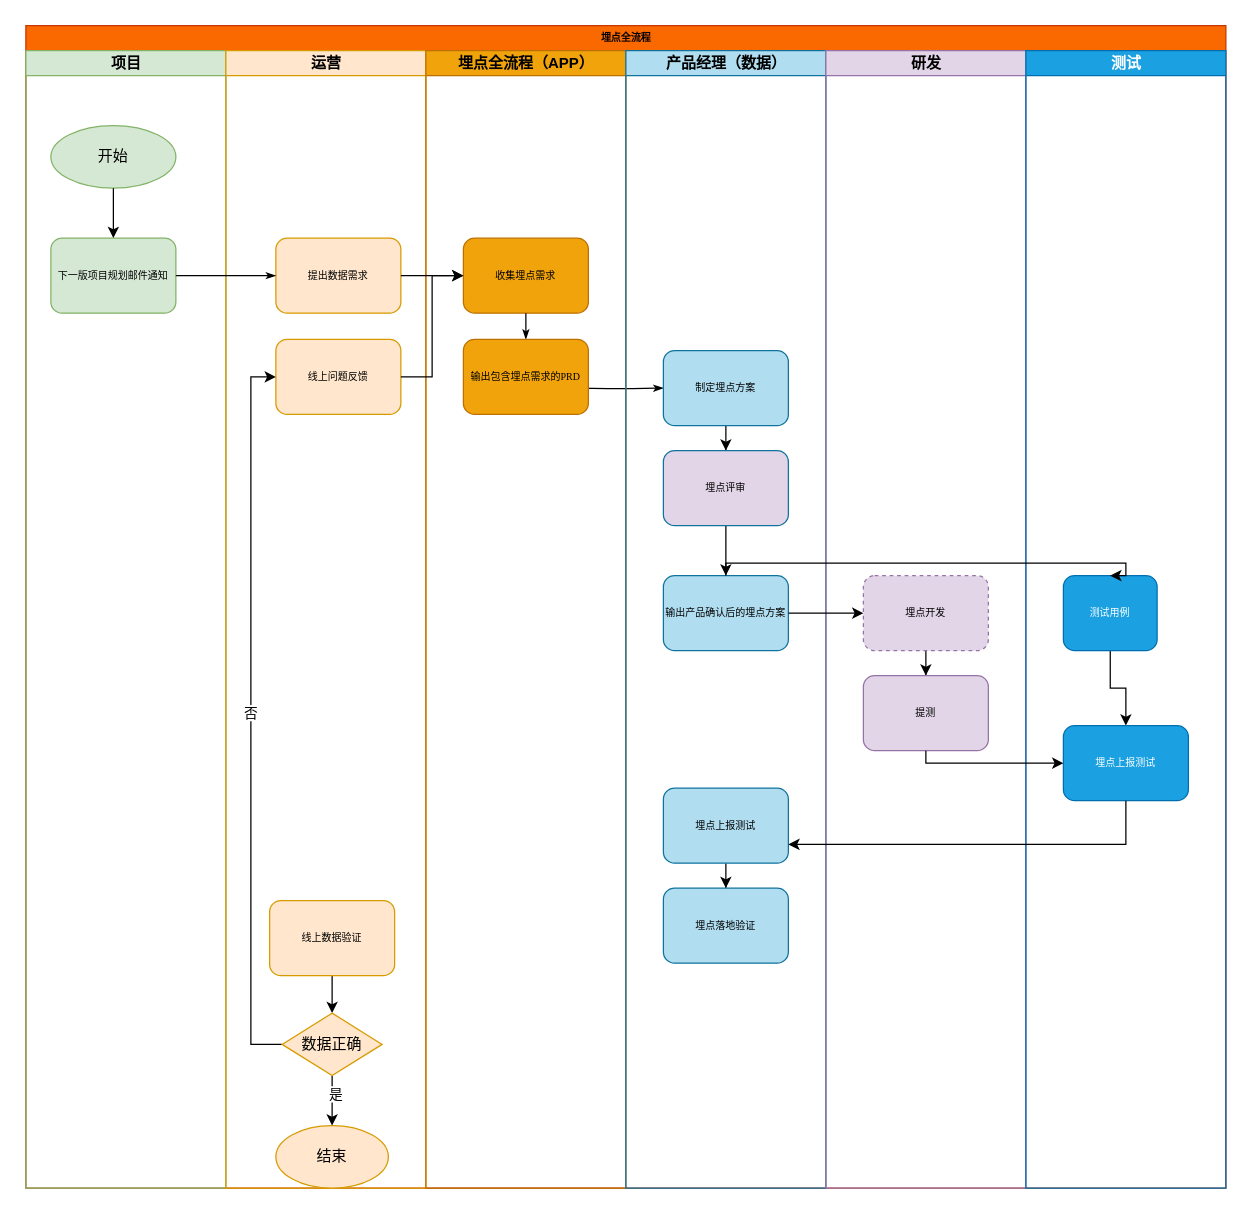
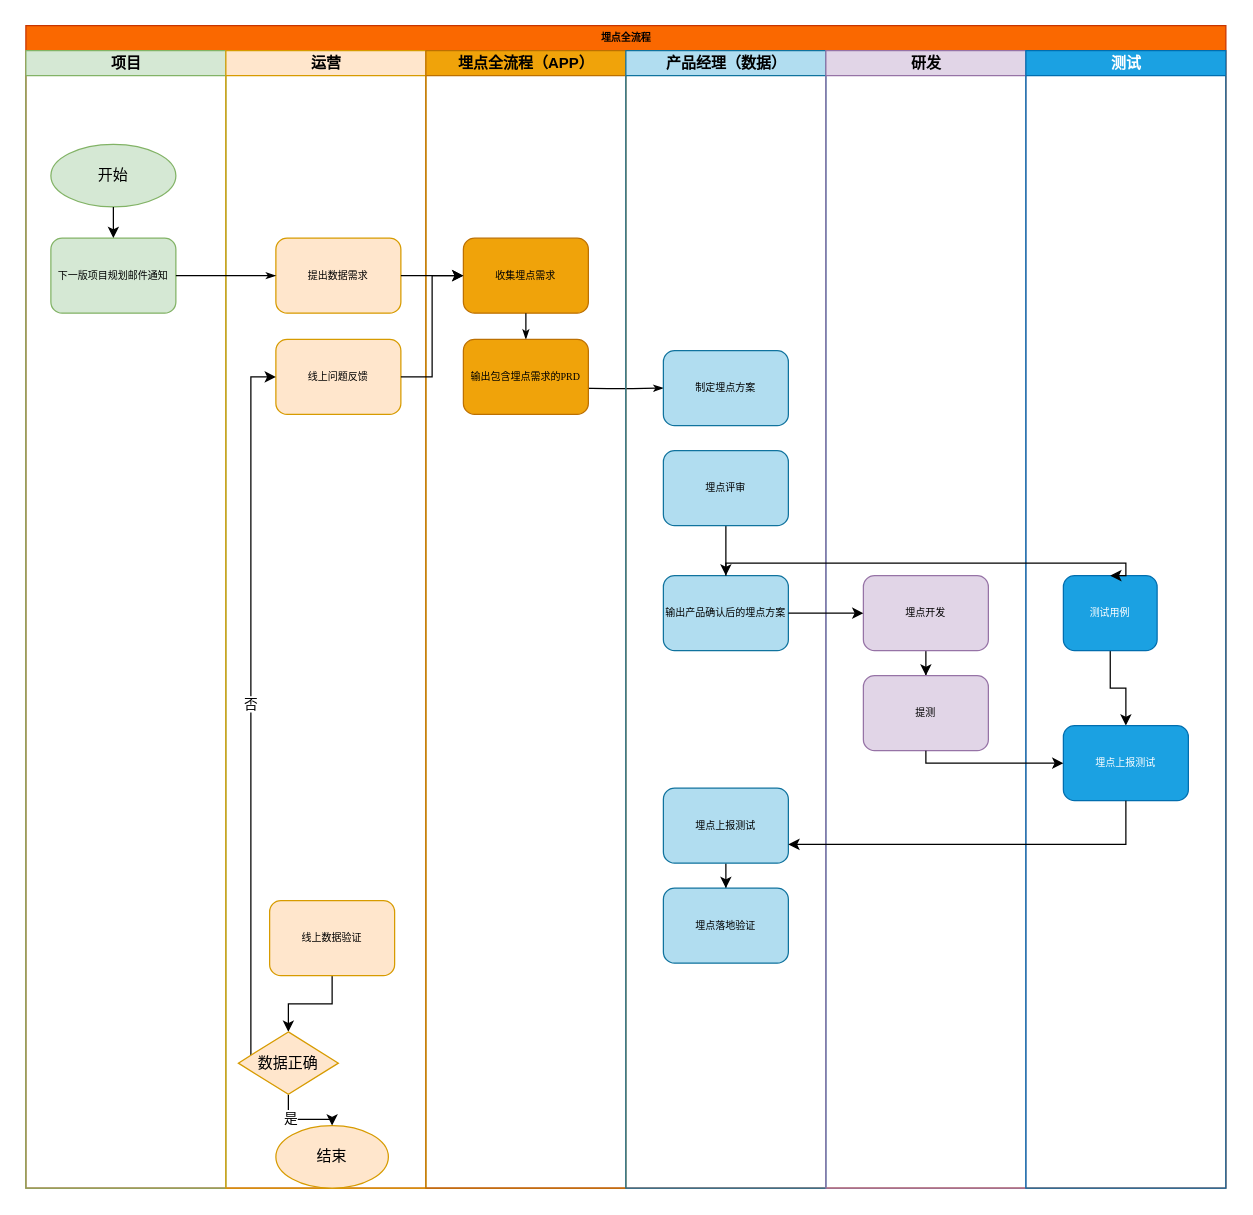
node "开始": moved (113, 157) -> (113, 176)
edge "制定埋点方案" -> "埋点评审": removed
node "埋点评审": fillcolor #e1d5e7 -> #b1ddf0
node "埋点开发": style dashed -> solid
node "数据正确": moved (332, 1044) -> (288, 1063)
